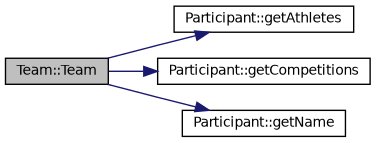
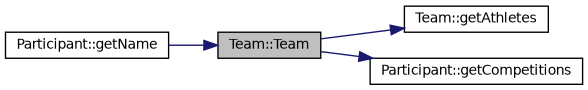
node "Participant::getAthletes": label "Participant::getAthletes" -> "Team::getAthletes"
edge "Team::Team" -> "Participant::getName": reversed
